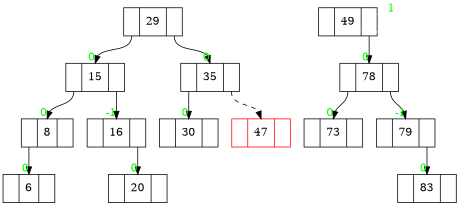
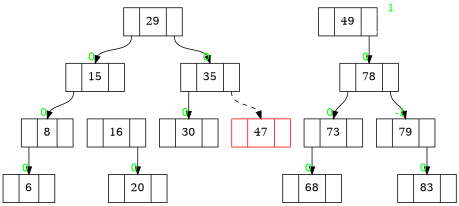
edge "15" -> "16": removed
node "68": added
